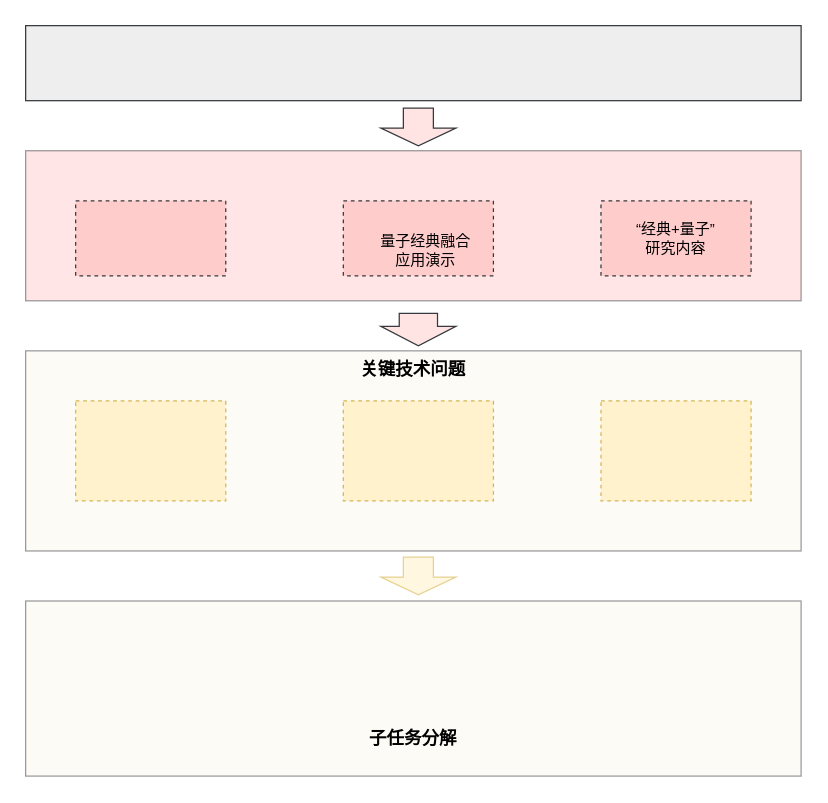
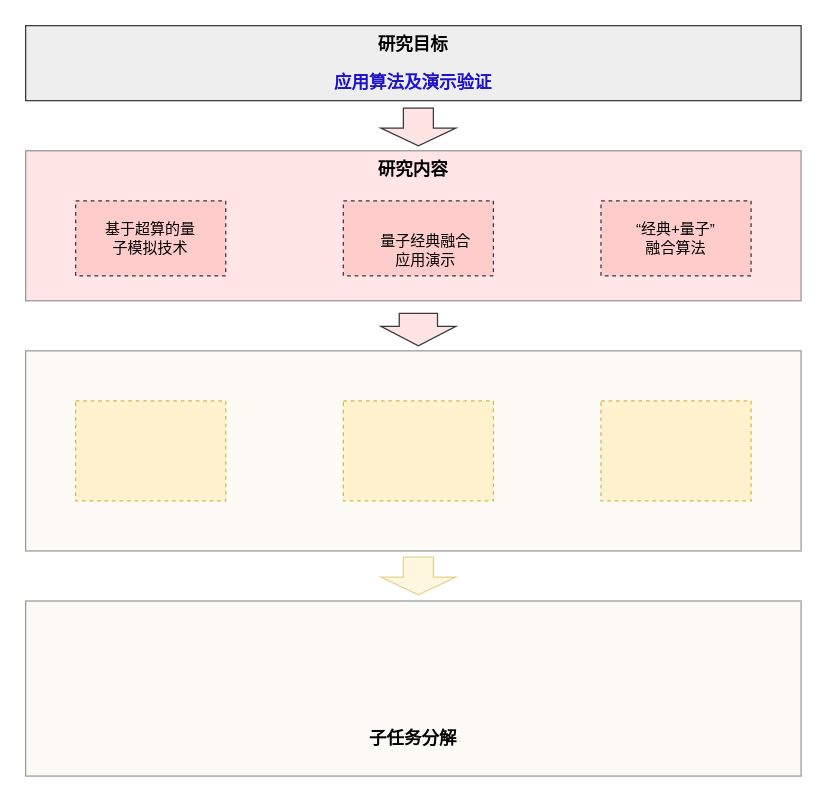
node "研究目标": added
node "应用算法及演示验证": added
node "研究内容": added
node "基于超算的量子模拟技术": added
node "“经典+量子” 研究内容": label "“经典+量子” 研究内容" -> "“经典+量子” 融合算法"
node "关键技术问题": removed
